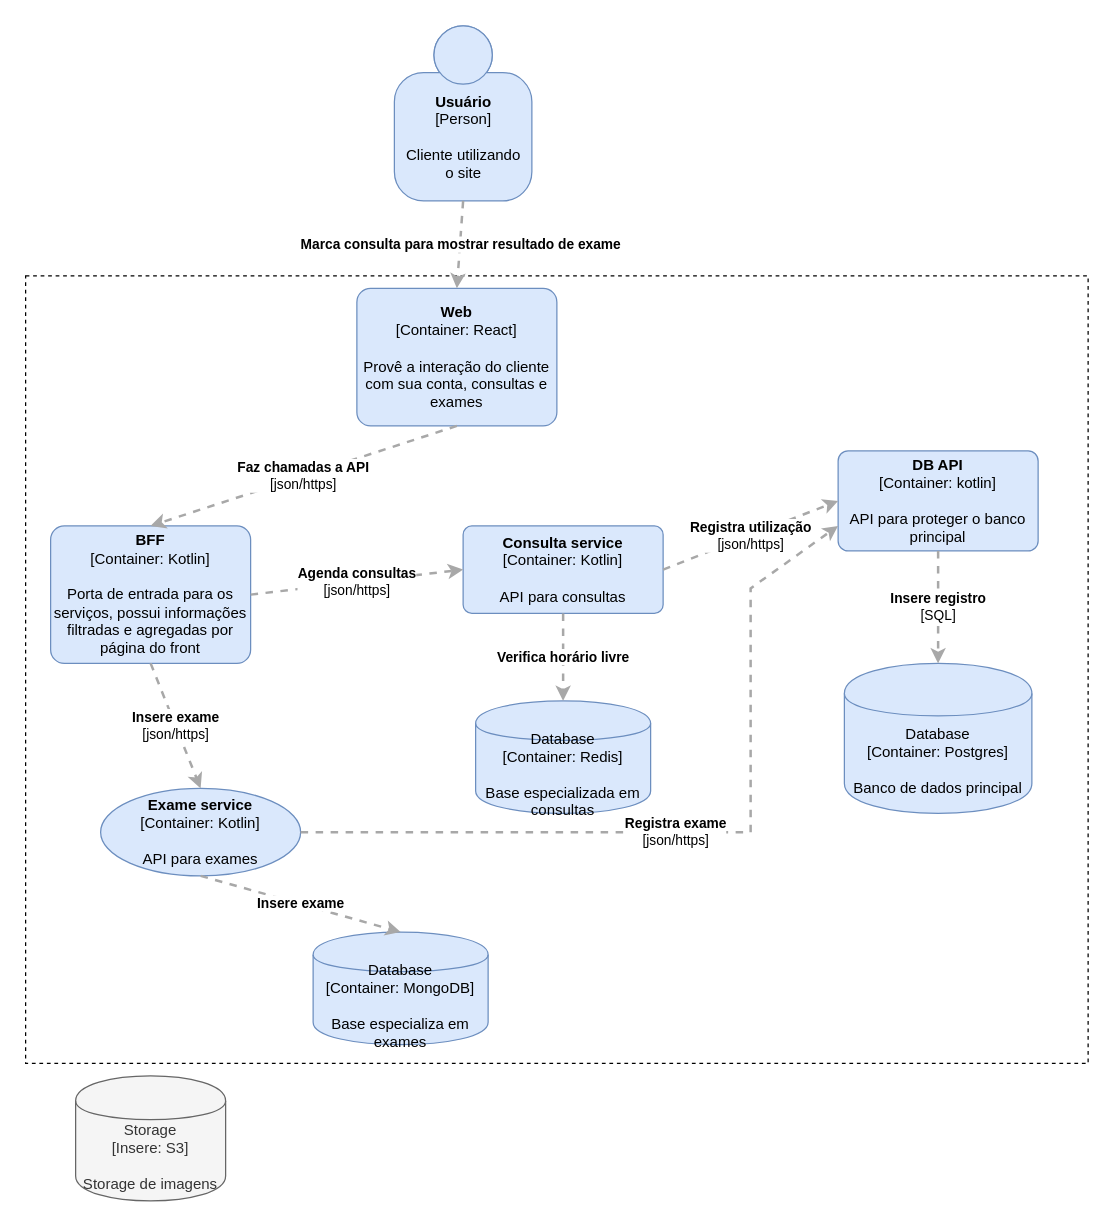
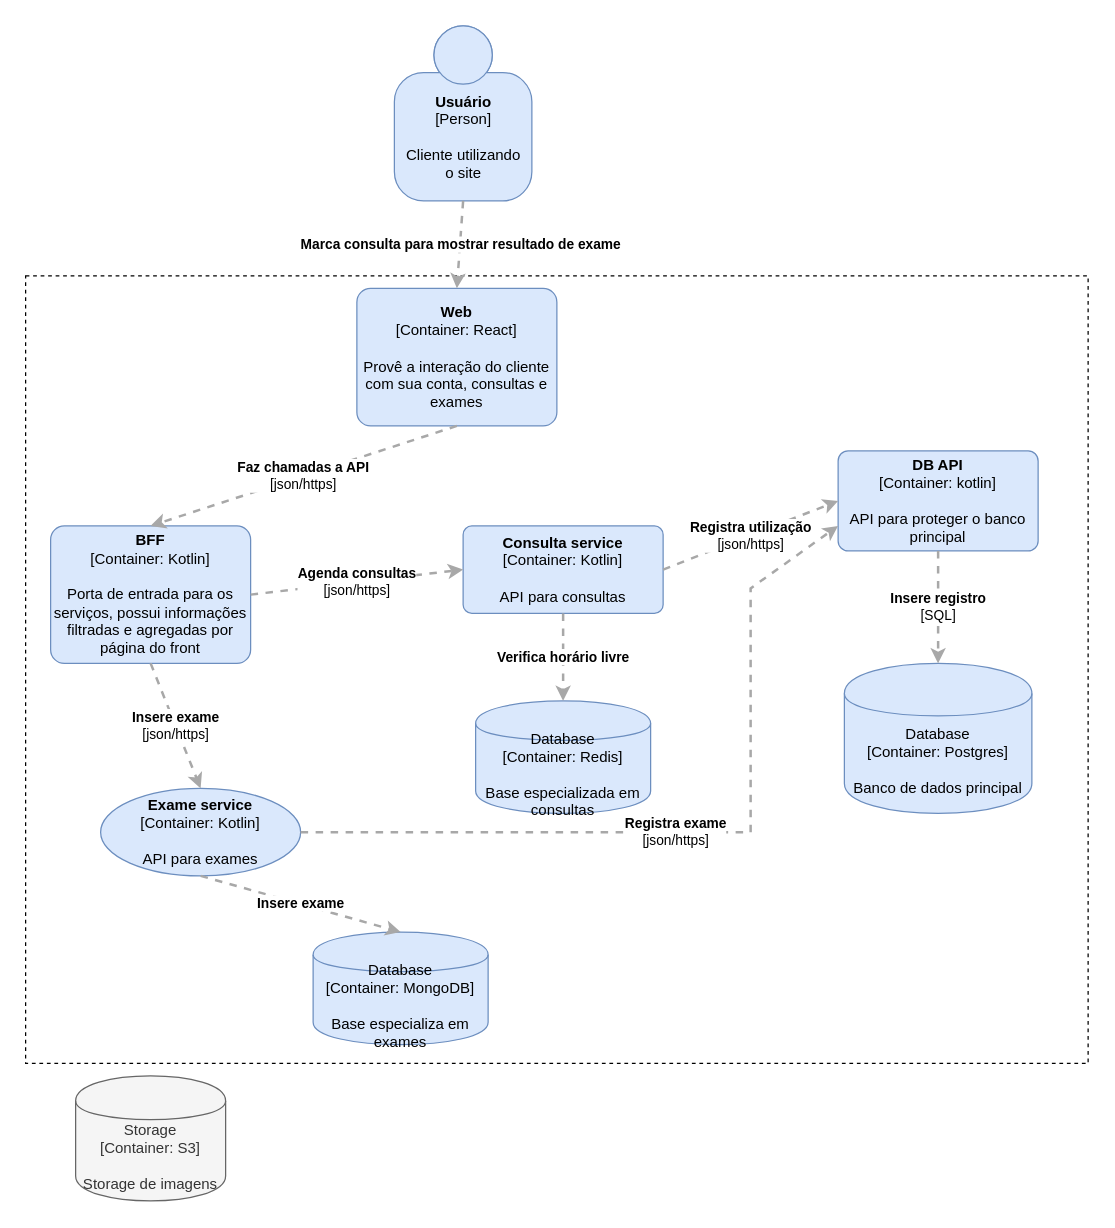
node "Storage [Insere: S3] Storage de imagens": label "Storage [Insere: S3] Storage de imagens" -> "Storage [Container: S3] Storage de imagens"
